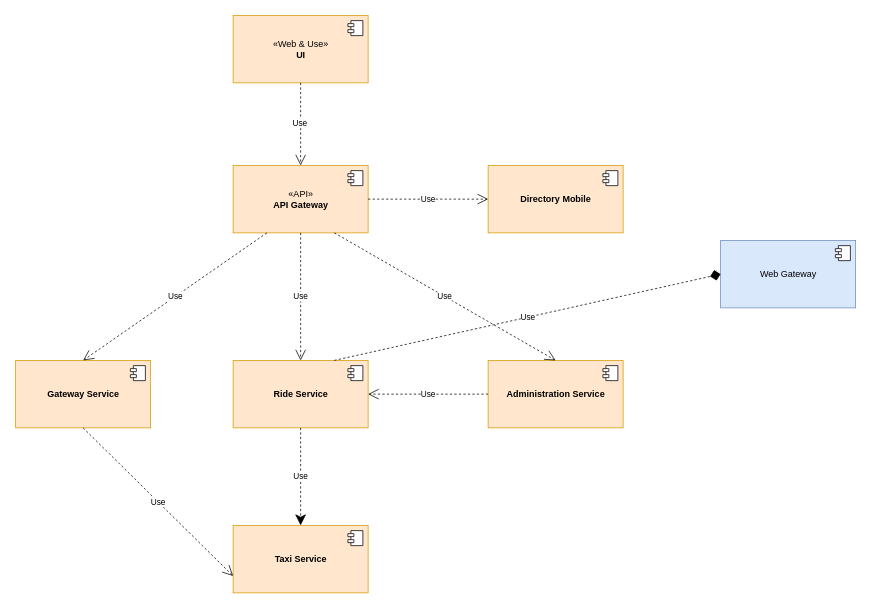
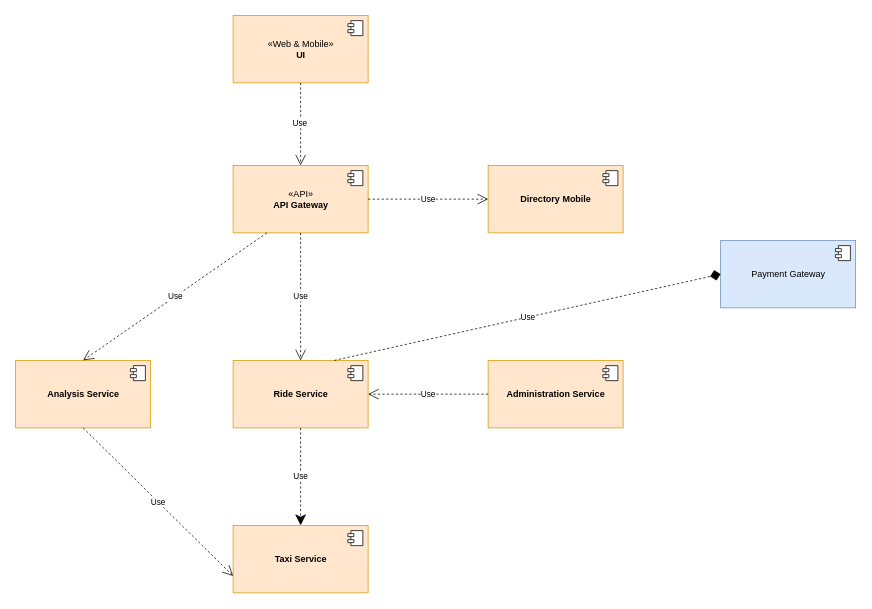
node "«Web & Use» UI": label "«Web & Use» UI" -> "«Web & Mobile» UI"
node "Web Gateway": label "Web Gateway" -> "Payment Gateway"
edge "«API» API Gateway" -> "Administration Service": removed, label "Use"
node "Gateway Service": label "Gateway Service" -> "Analysis Service"
